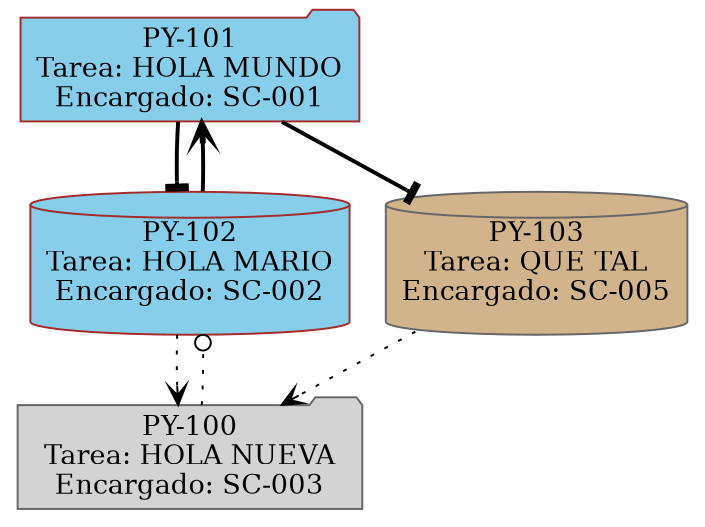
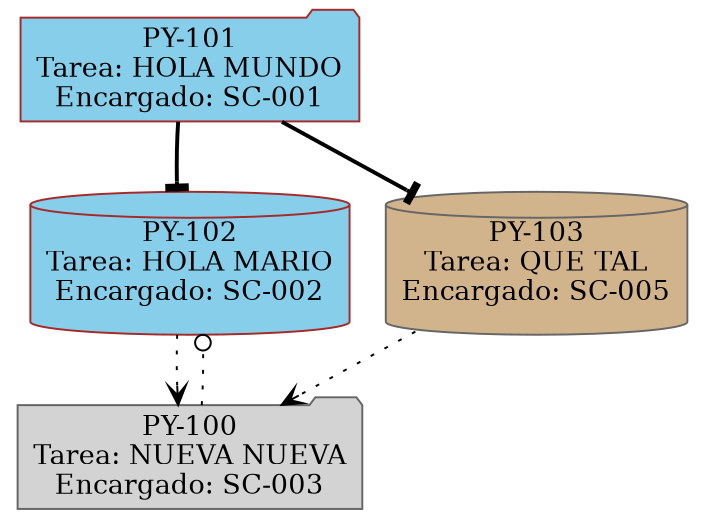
edge "PY-102 Tarea: HOLA MARIO Encargado: SC-002" -> "PY-101 Tarea: HOLA MUNDO Encargado: SC-001": removed
node "PY-100 Tarea: HOLA NUEVA Encargado: SC-003": label "PY-100 Tarea: HOLA NUEVA Encargado: SC-003" -> "PY-100 Tarea: NUEVA NUEVA Encargado: SC-003"
